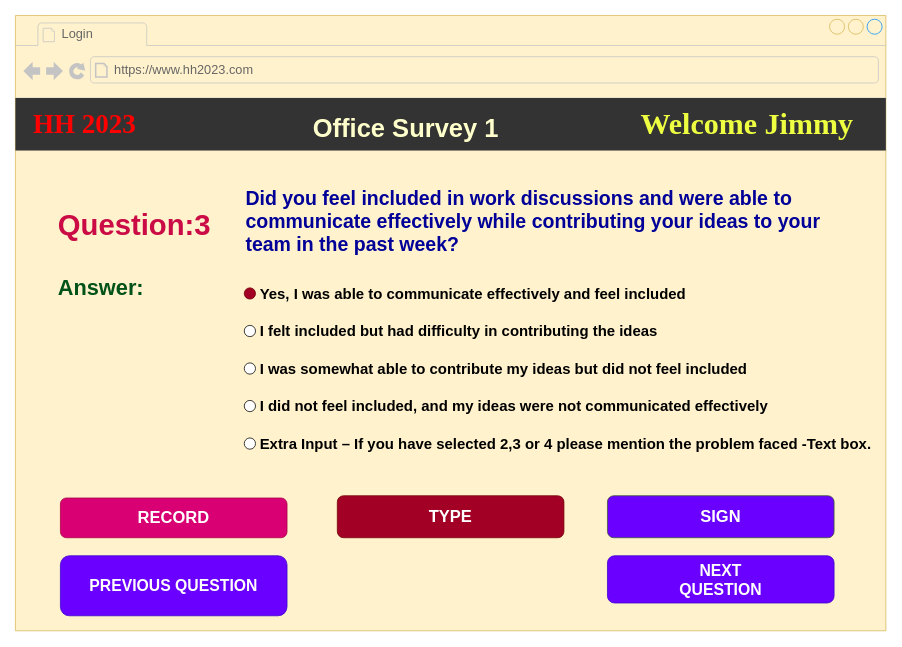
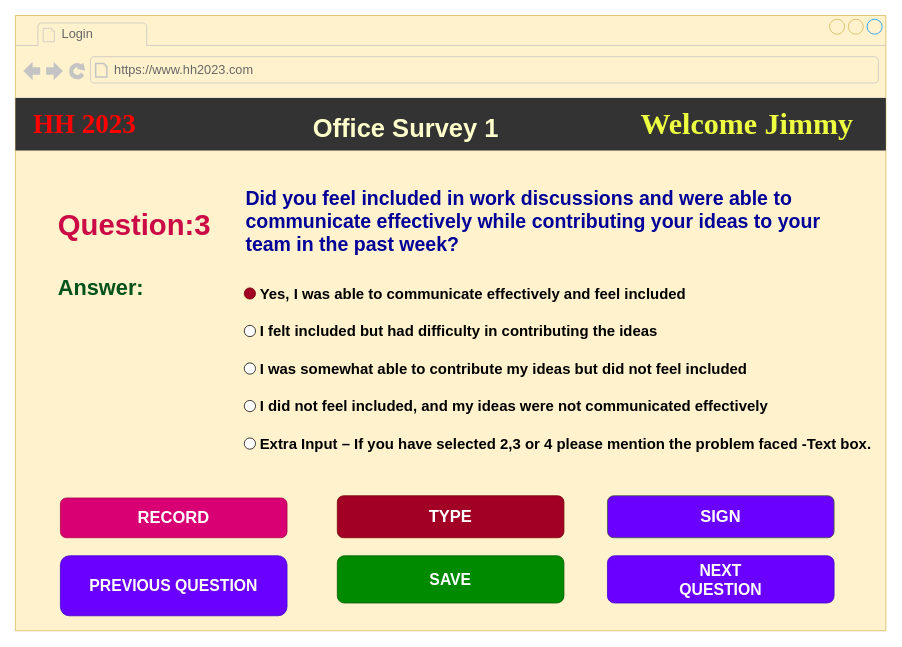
node "SAVE": added
